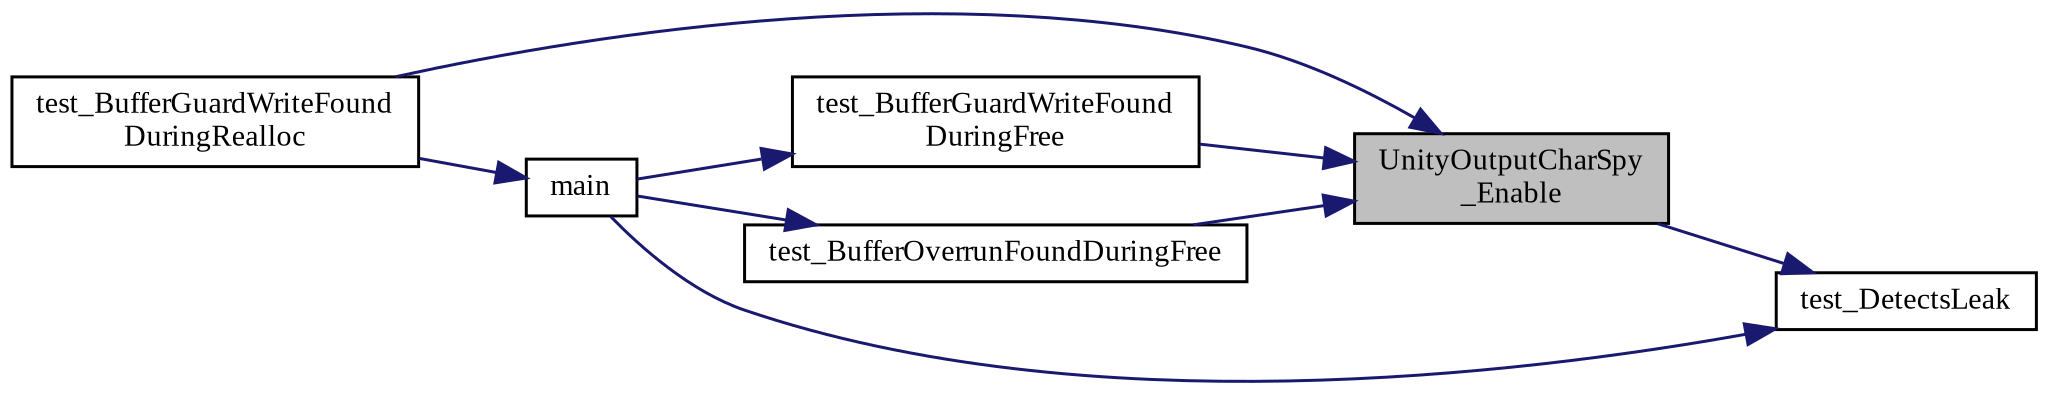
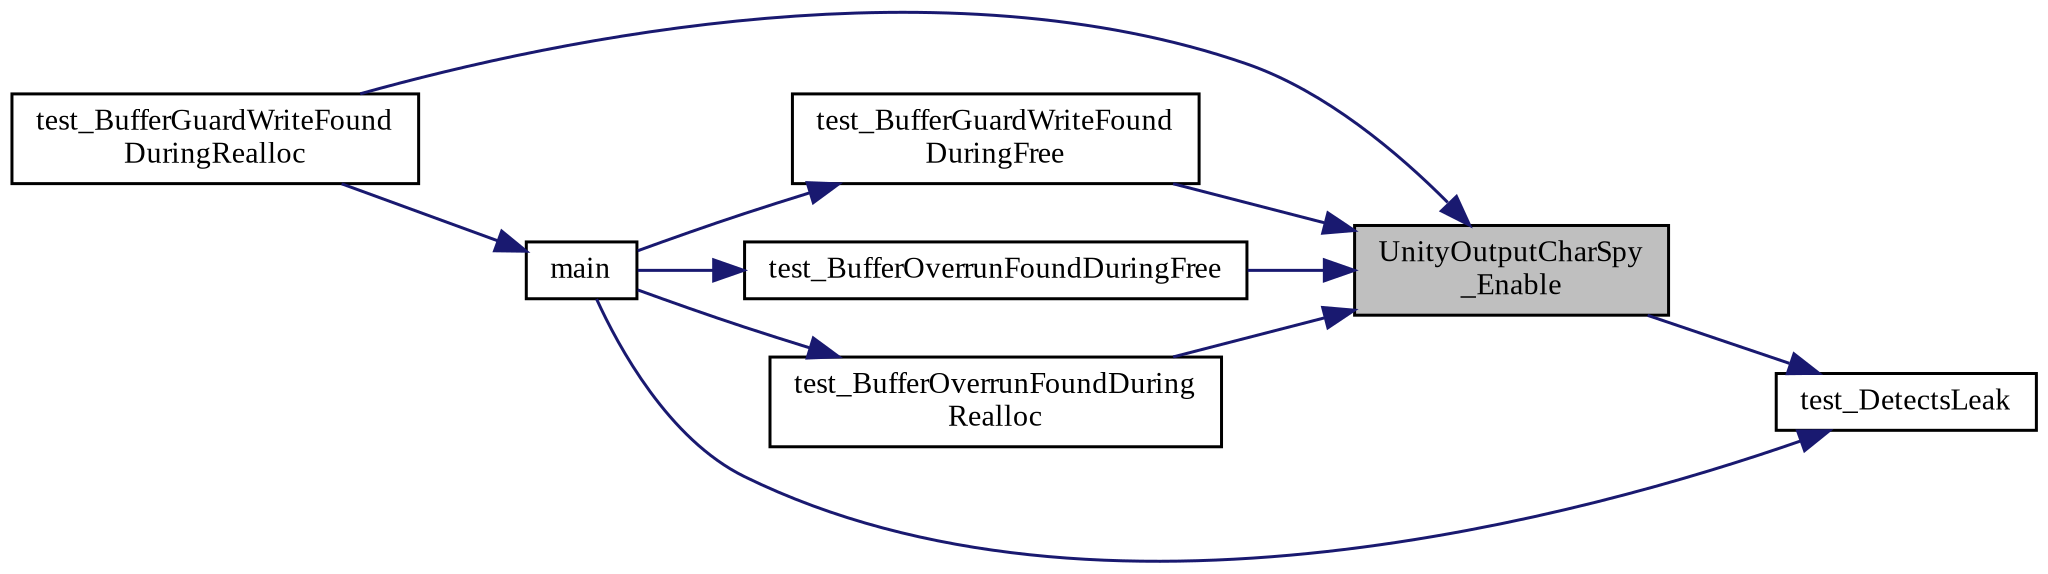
node "test_BufferOverrunFoundDuring Realloc": added
